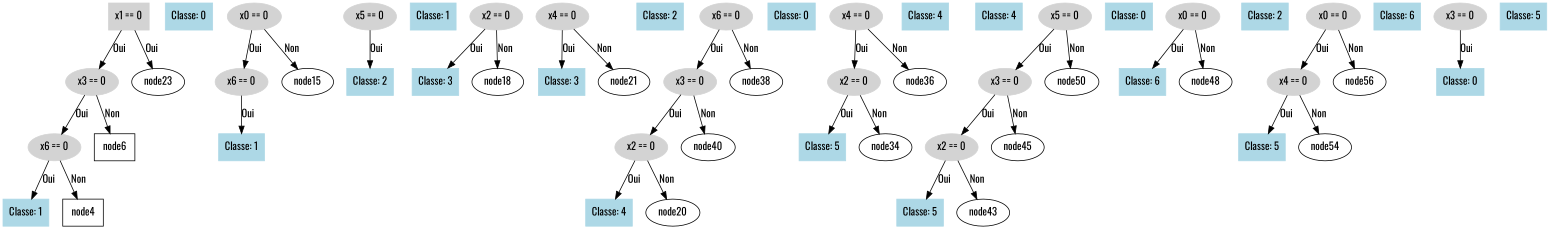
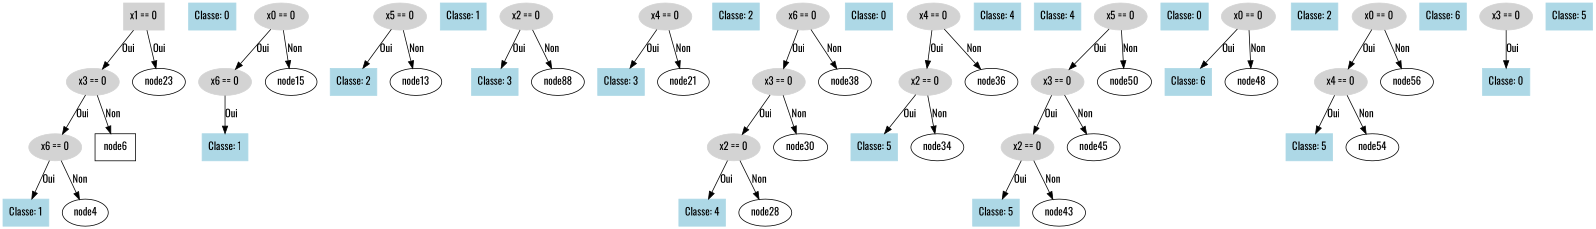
node "node13": added
node "node18": label "node18" -> "node88"
node "node40": label "node40" -> "node30"
node "node4": shape box -> ellipse
node "node20": label "node20" -> "node28"
